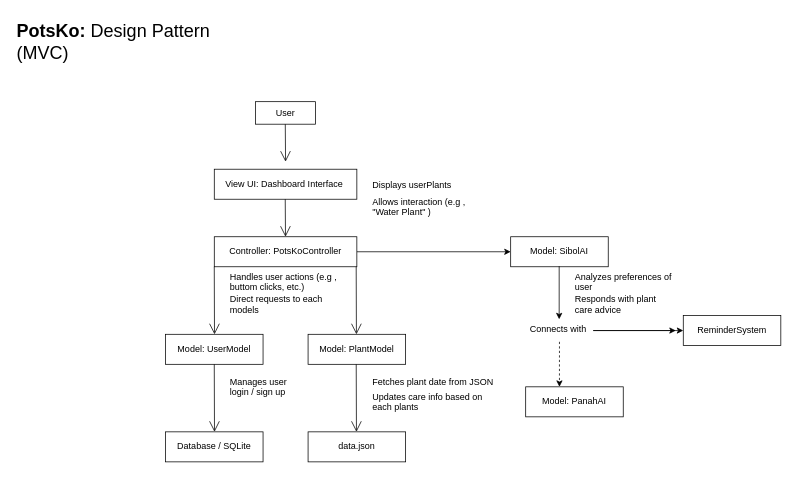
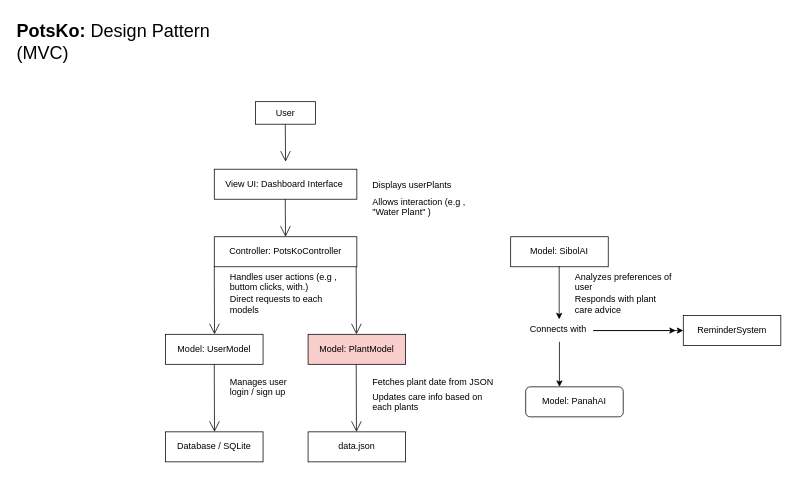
edge "Controller: PotsKoController" -> "Model: SibolAI": removed
node "Handles user actions (e.g , buttom clicks, etc.)": label "Handles user actions (e.g , buttom clicks, etc.)" -> "Handles user actions (e.g , buttom clicks, with.)"
node "Model: PlantModel": fillcolor #ffffff -> #f8cecc
edge "Connects with" -> "Model: PanahAI": style dashed -> solid
node "Model: PanahAI": shape rectangle -> rounded rectangle
